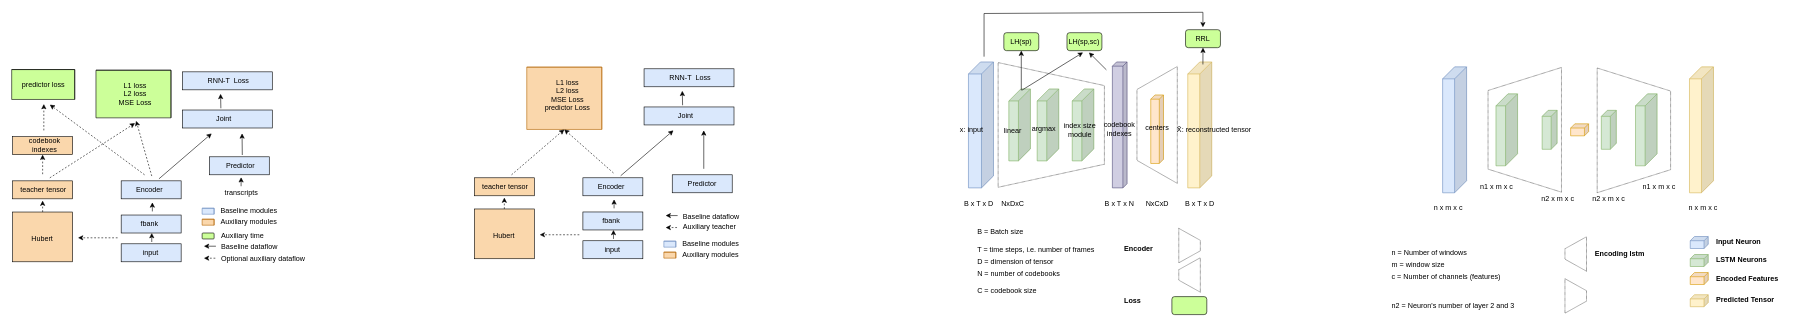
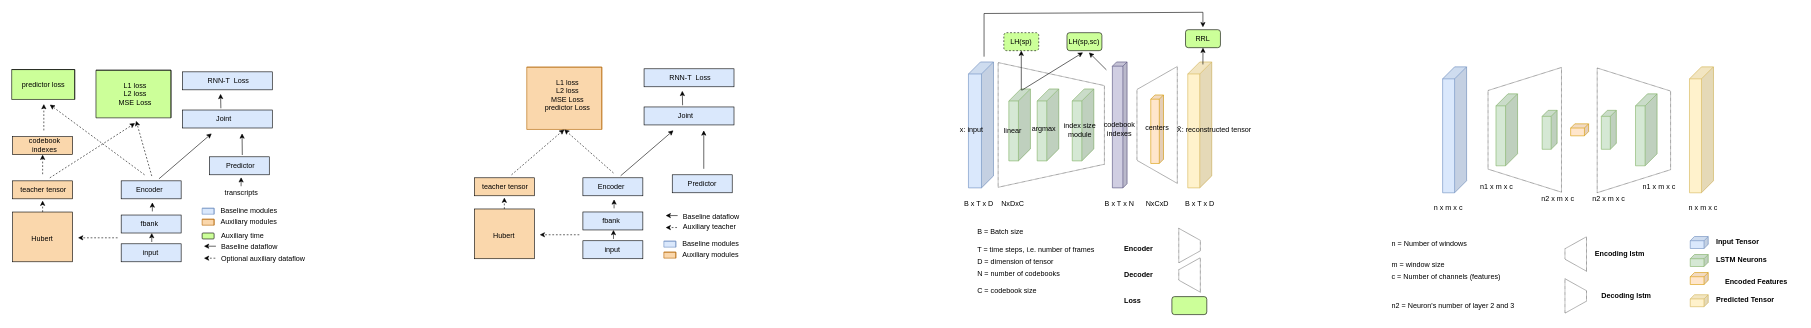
node "LH(sp)": style solid -> dashed
node "Input Neuron": label "Input Neuron" -> "Input Tensor"
node "n = Number of windows": moved (1431, 253) -> (1431, 244)
node "Decoder": added
node "Encoded Features": moved (1757, 279) -> (1766, 282)
node "Decoding lstm": added
